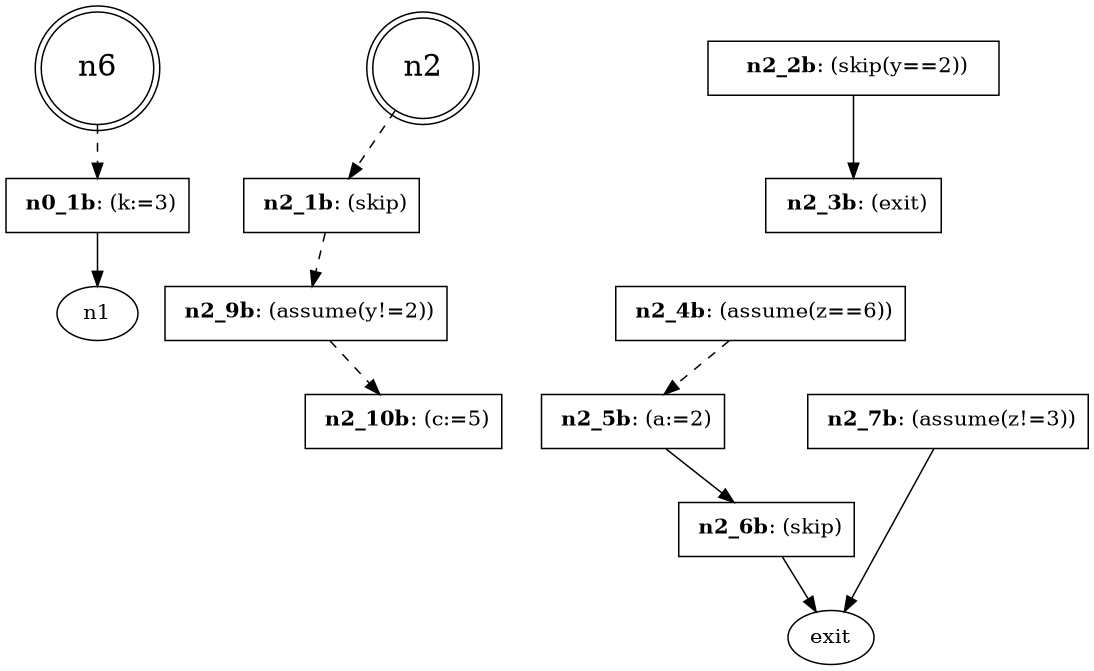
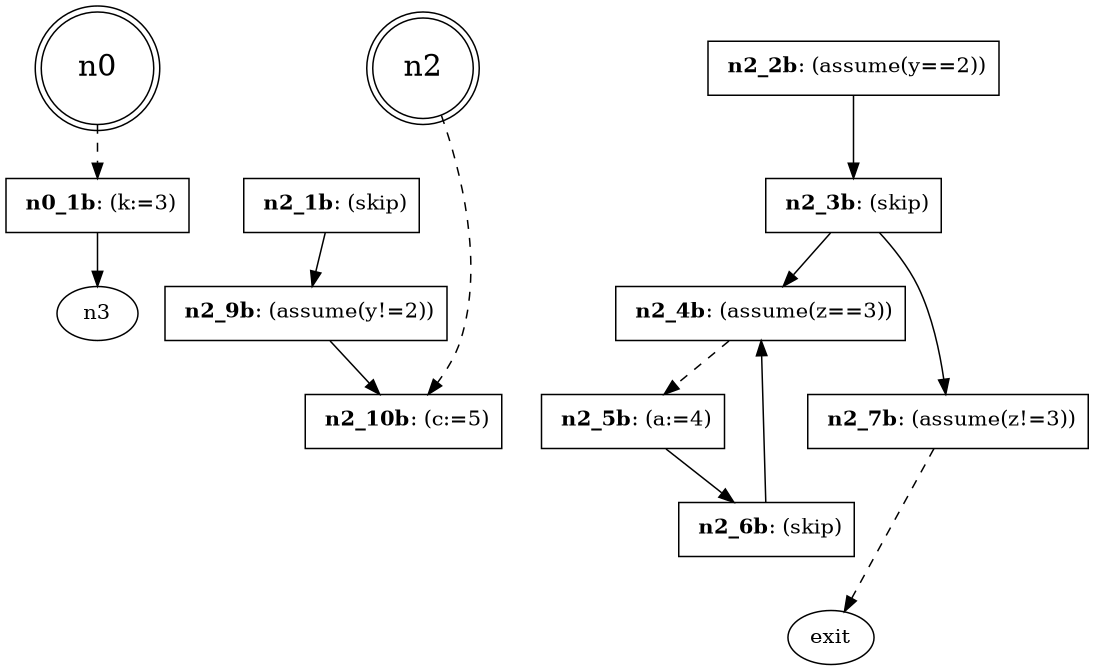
node "n2_2b": text ": (skip(y==2))" -> ": (assume(y==2))"
node "n6": label "n6" -> "n0"
edge "n2" -> "n2_1b": now "n2" -> "n2_10b"
node "n2_3b": text ": (exit)" -> ": (skip)"
edge "n2_1b" -> "n2_9b": style dashed -> solid
edge "n2_3b" -> "n2_4b": added
edge "n2_3b" -> "n2_7b": added
node "n2_4b": text ": (assume(z==6))" -> ": (assume(z==3))"
node "n1": label "n1" -> "n3"
edge "n2_9b" -> "n2_10b": style dashed -> solid
node "n2_5b": text ": (a:=2)" -> ": (a:=4)"
edge "n2_7b" -> "exit": style solid -> dashed
edge "n2_6b" -> "exit": now "n2_6b" -> "n2_4b"
